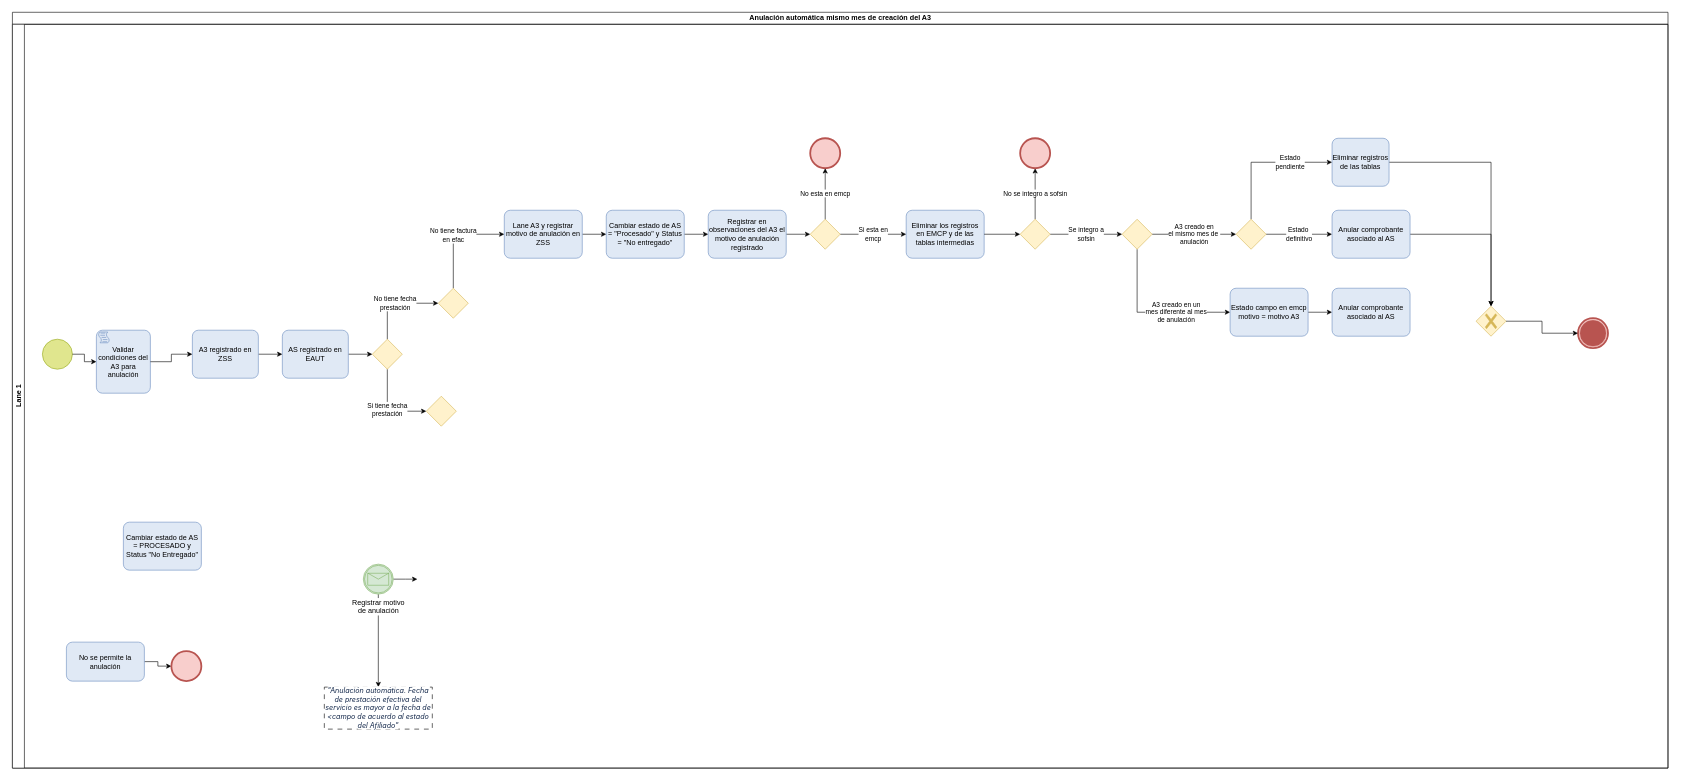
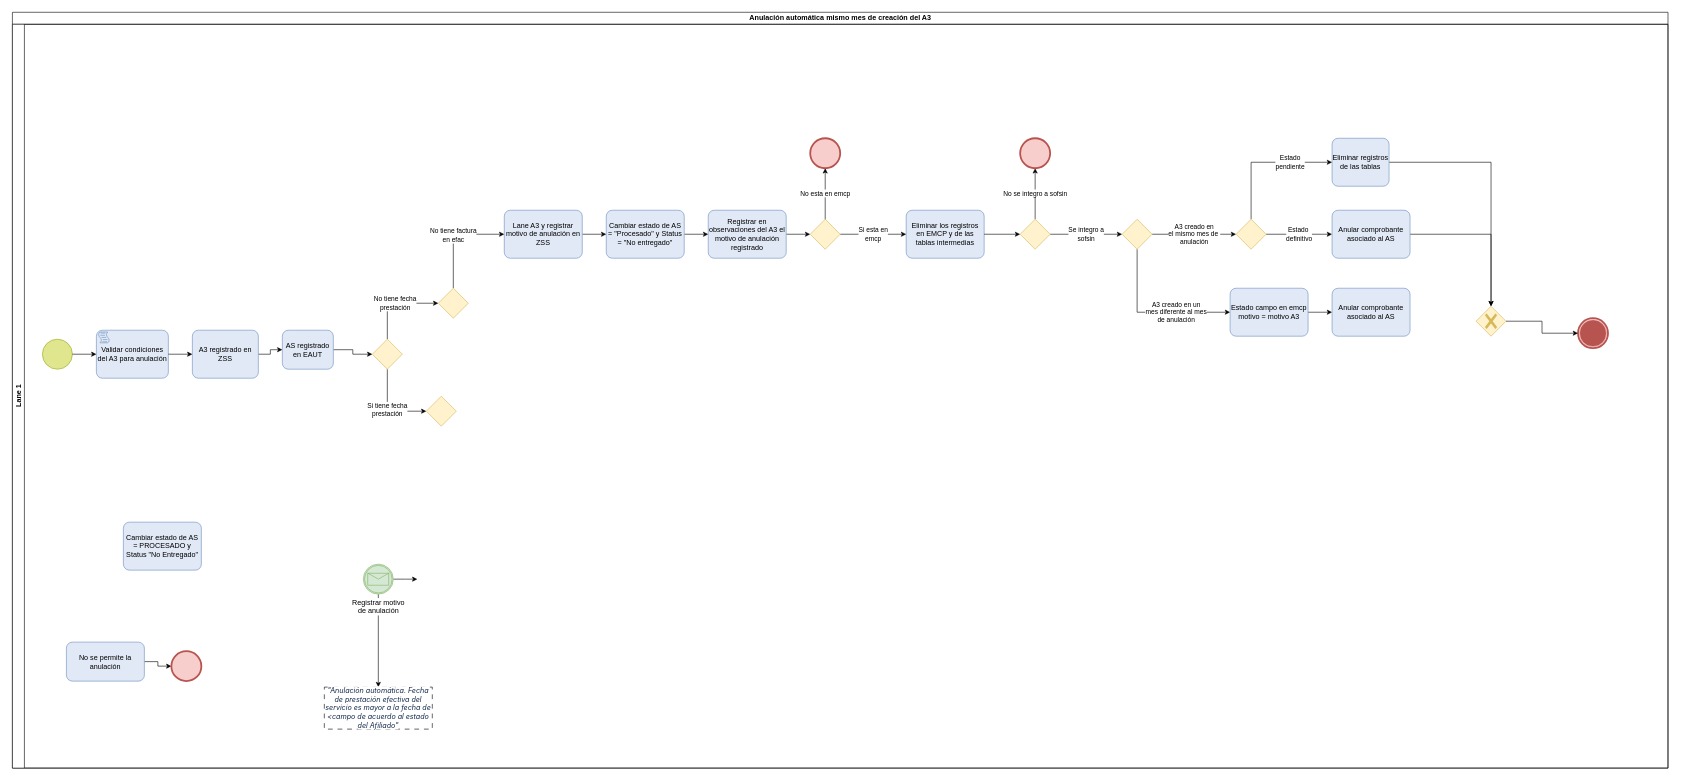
node "AS registrado en EAUT": size 66x48 -> 51x39
node "Validar condiciones del A3 para anulación": size 54x63 -> 72x48
